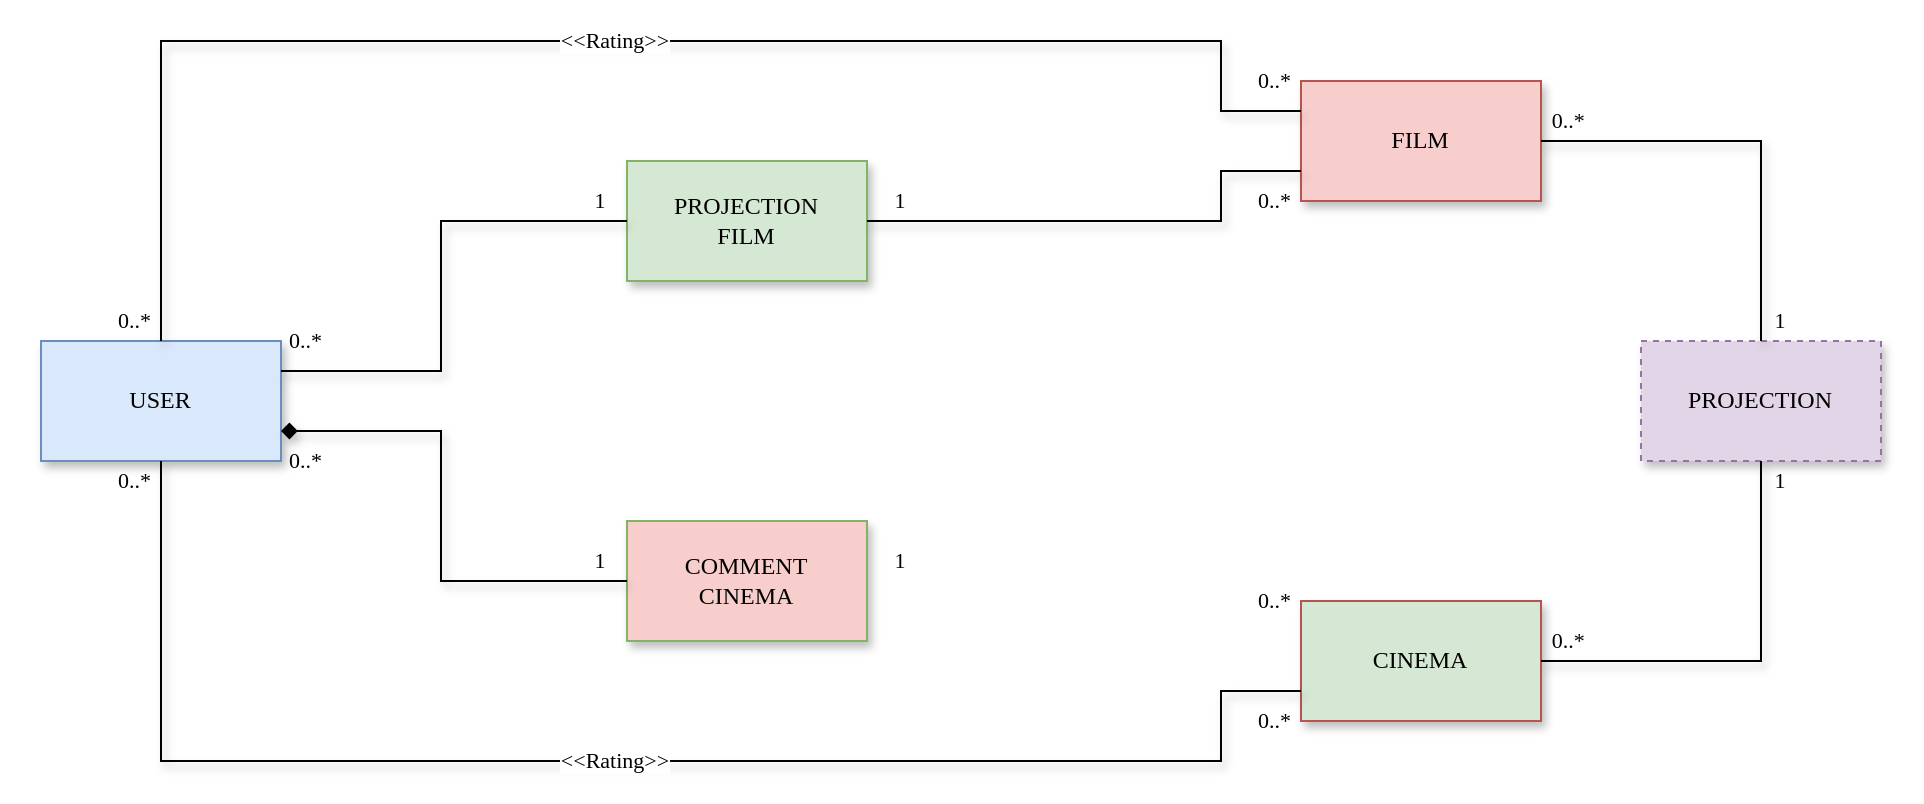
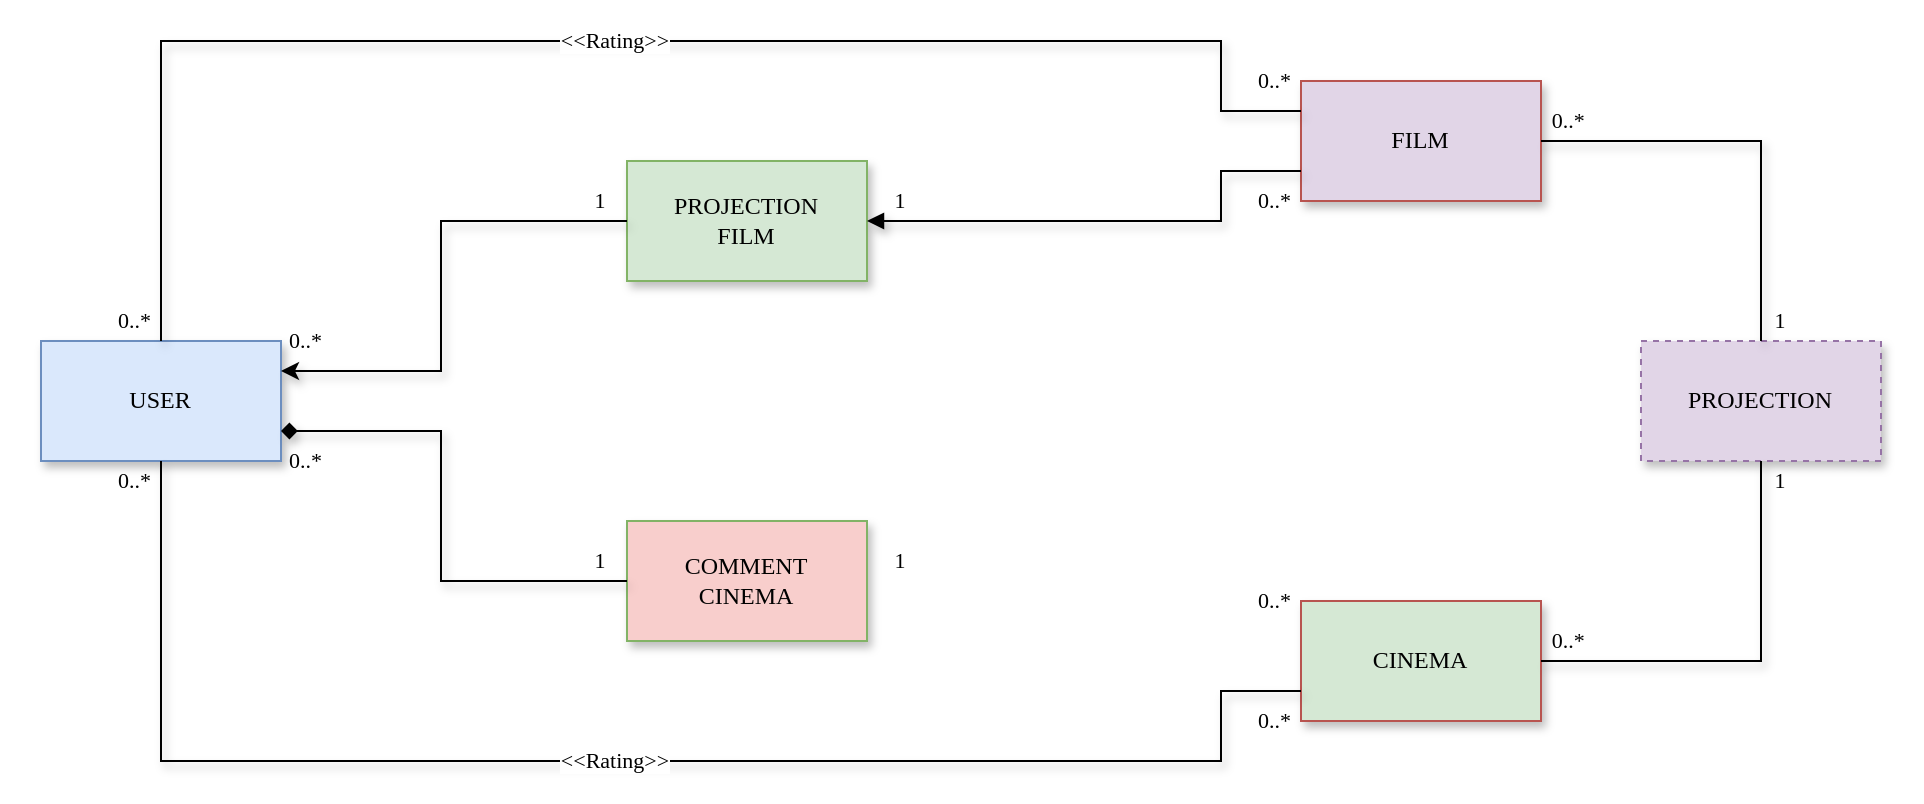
node "FILM": fillcolor #f8cecc -> #e1d5e7
edge "FILM" -- "PROJECTION FILM": arrowhead none -> block
edge "PROJECTION FILM" -- "USER": arrowhead none -> classic
